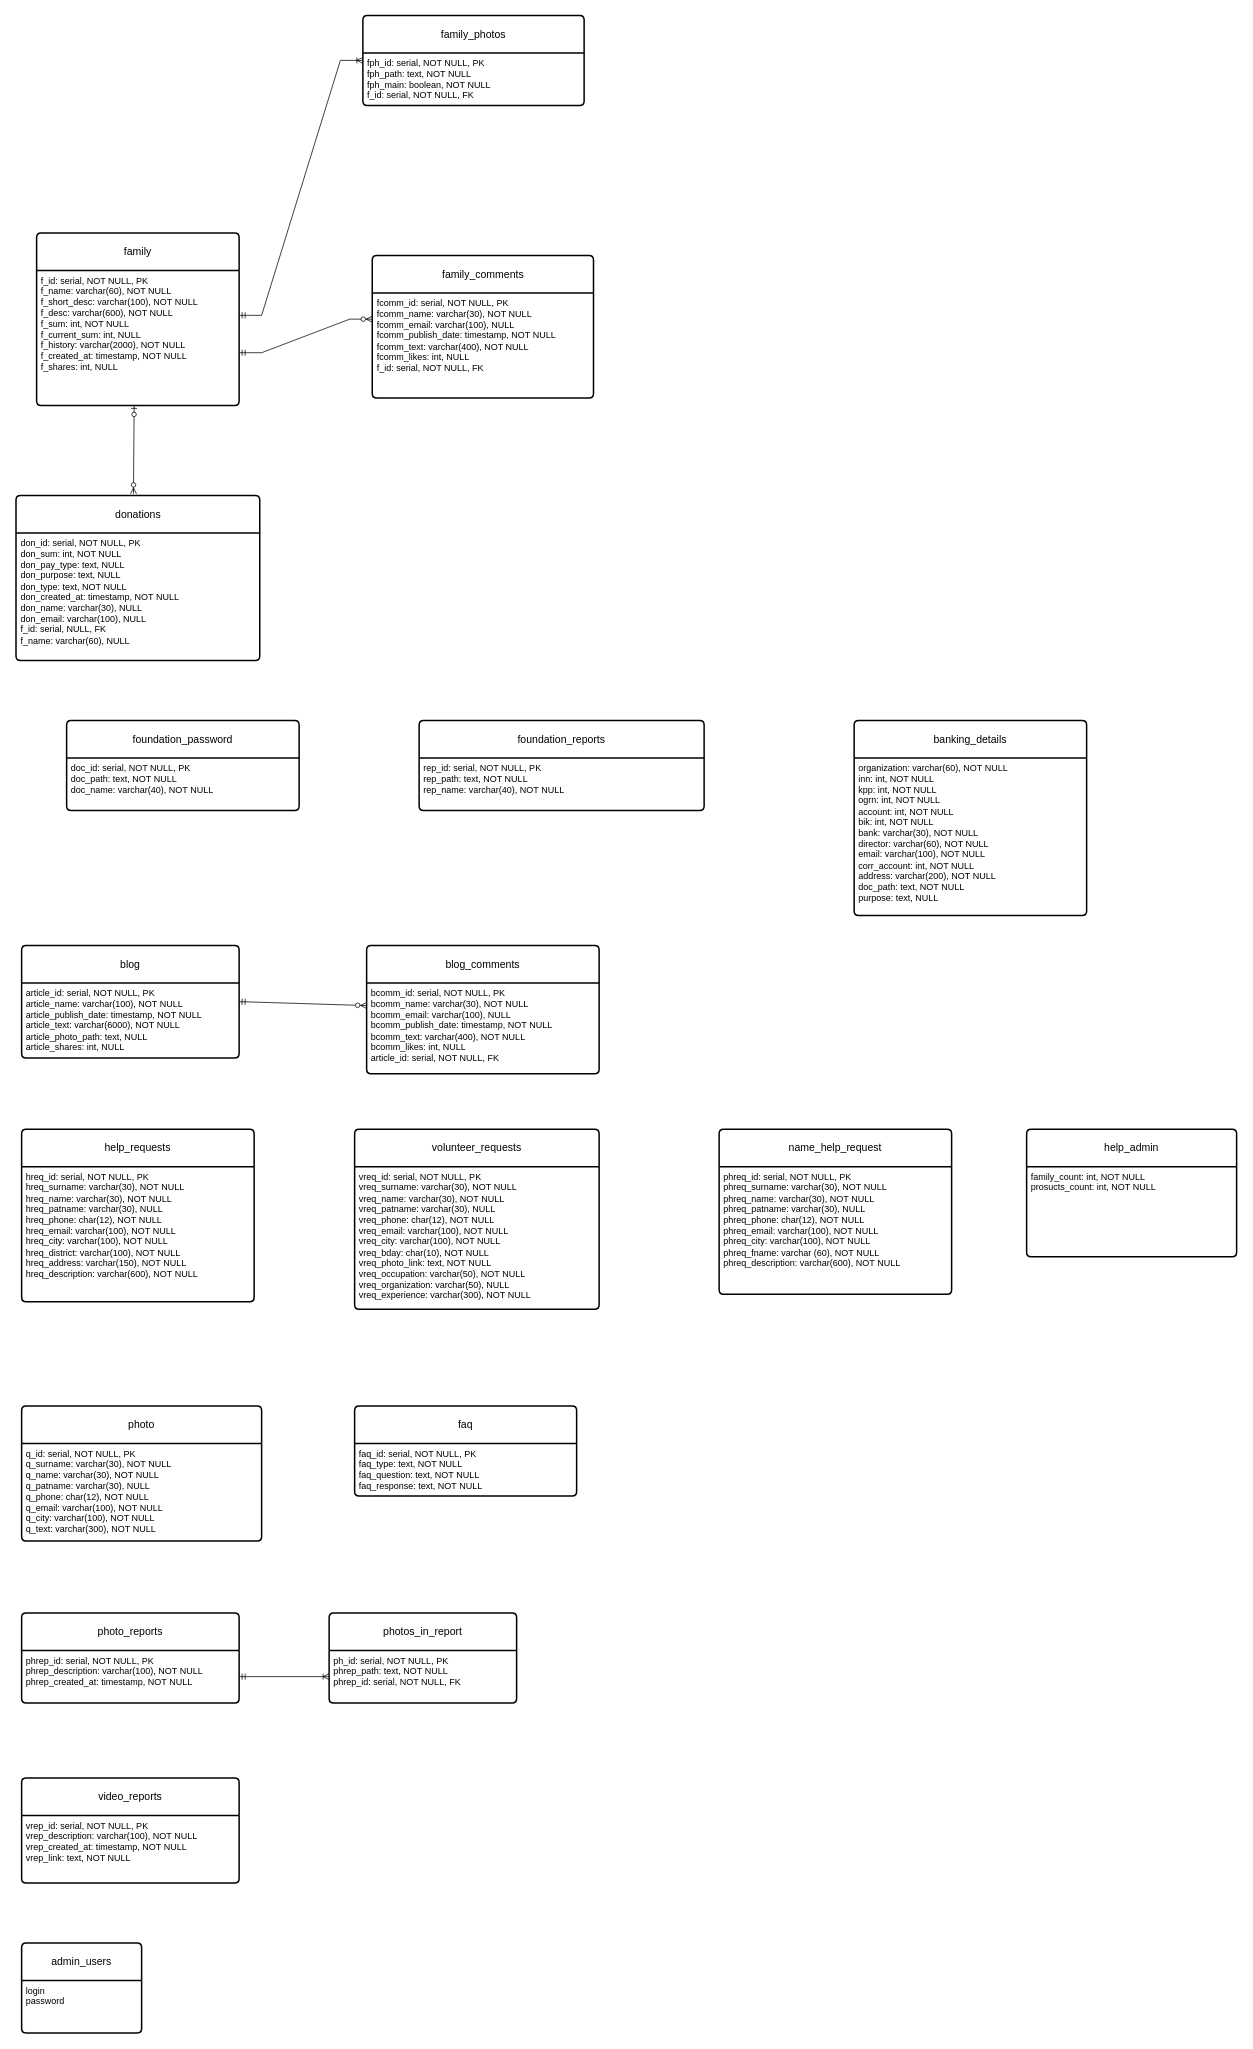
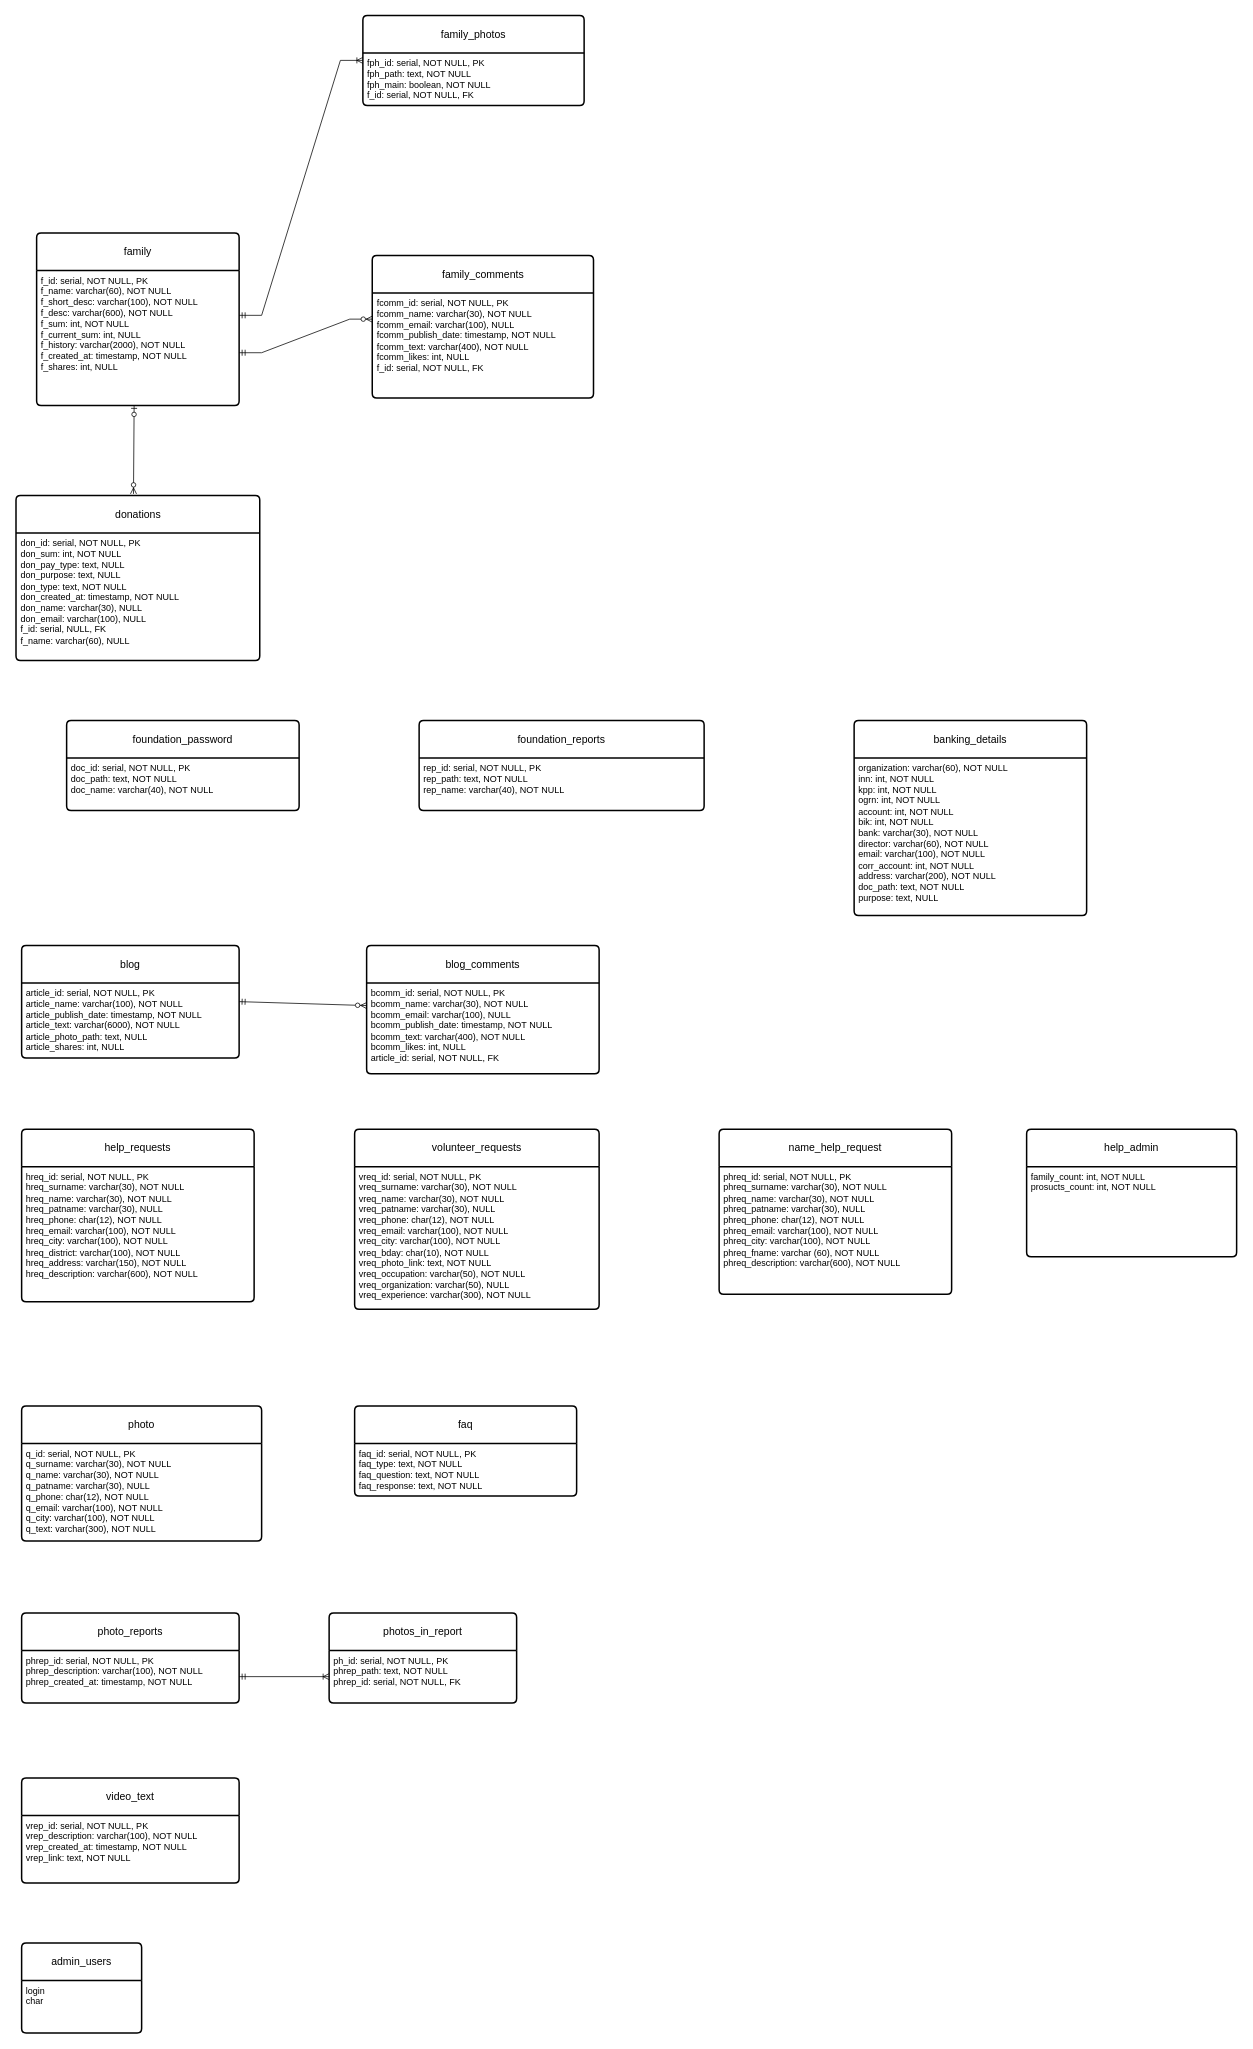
node "video_reports": label "video_reports" -> "video_text"
node "login password": label "login password" -> "login char"
